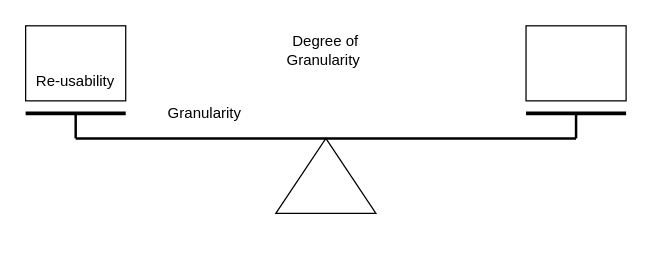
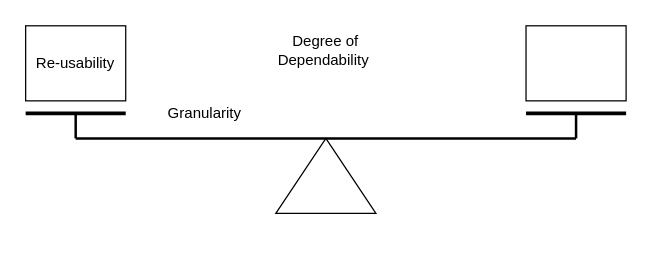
node "Degree of Granularity": label "Degree of Granularity" -> "Degree of Dependability"
node "Re-usability": moved (76, 82) -> (76, 63)
